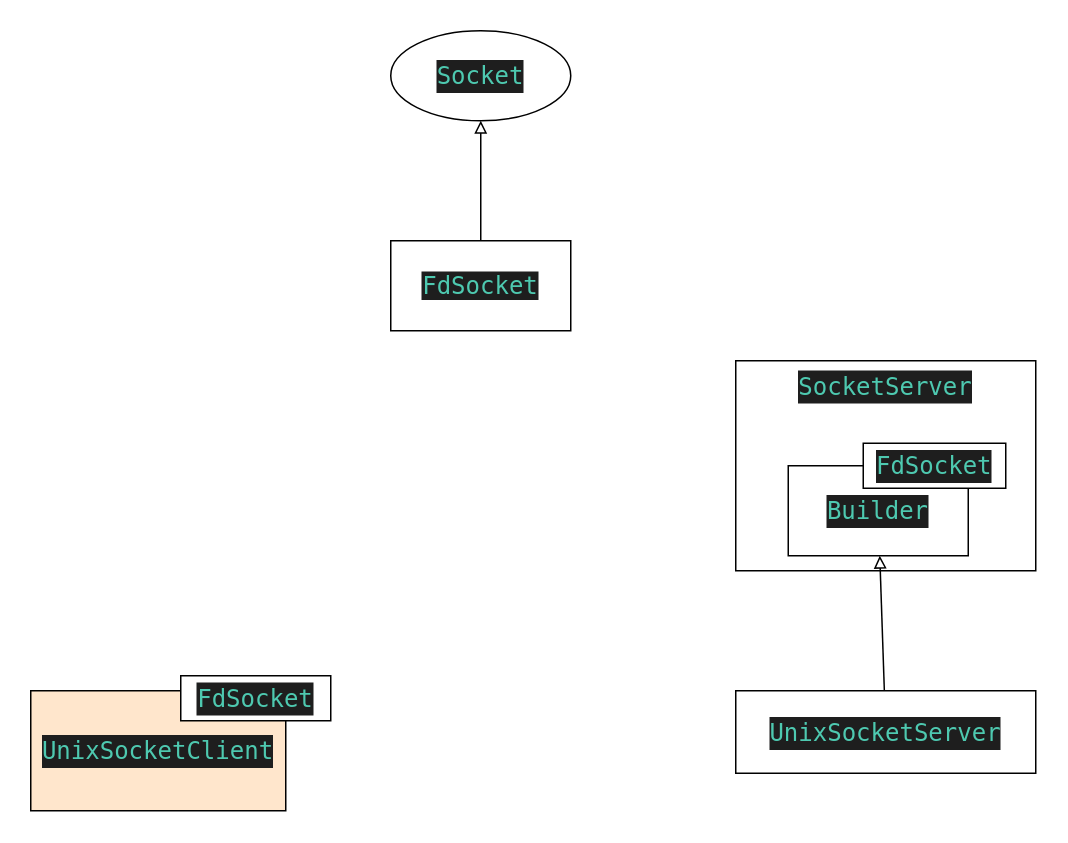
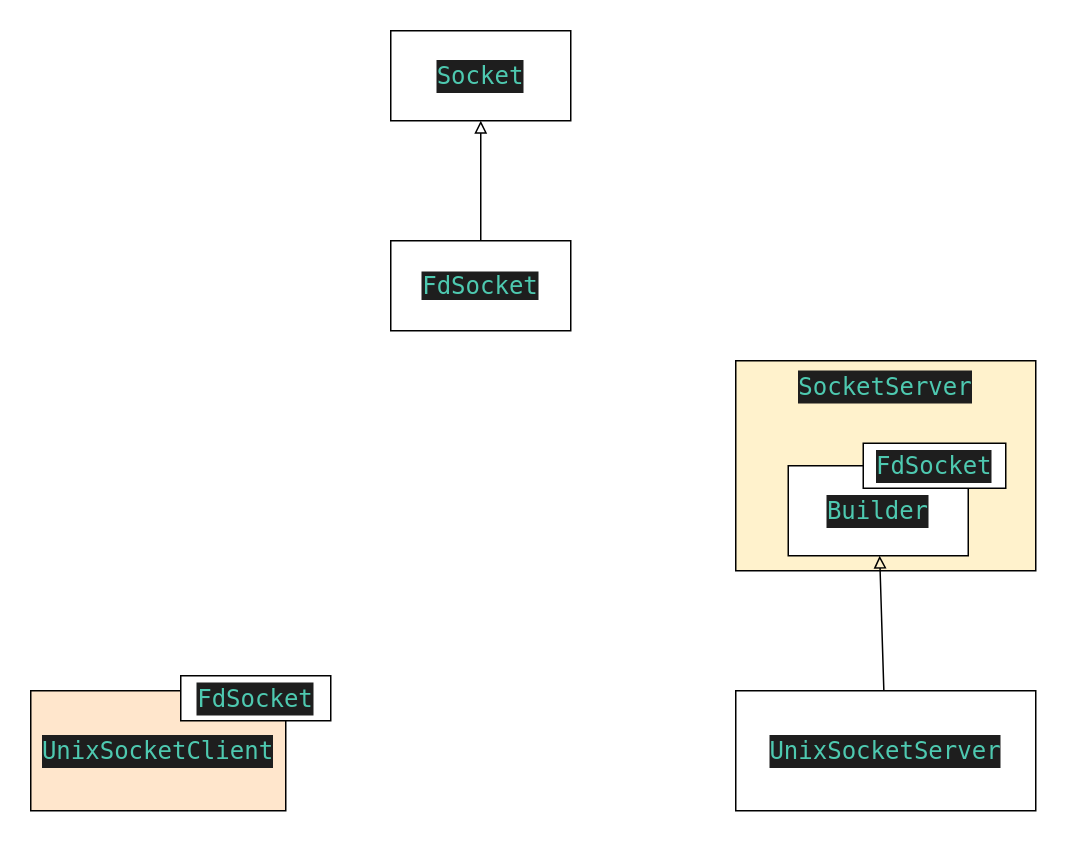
node "Socket": shape ellipse -> rectangle
node "SocketServer": fillcolor #ffffff -> #fff2cc
node "UnixSocketServer": size 300x83 -> 300x120
